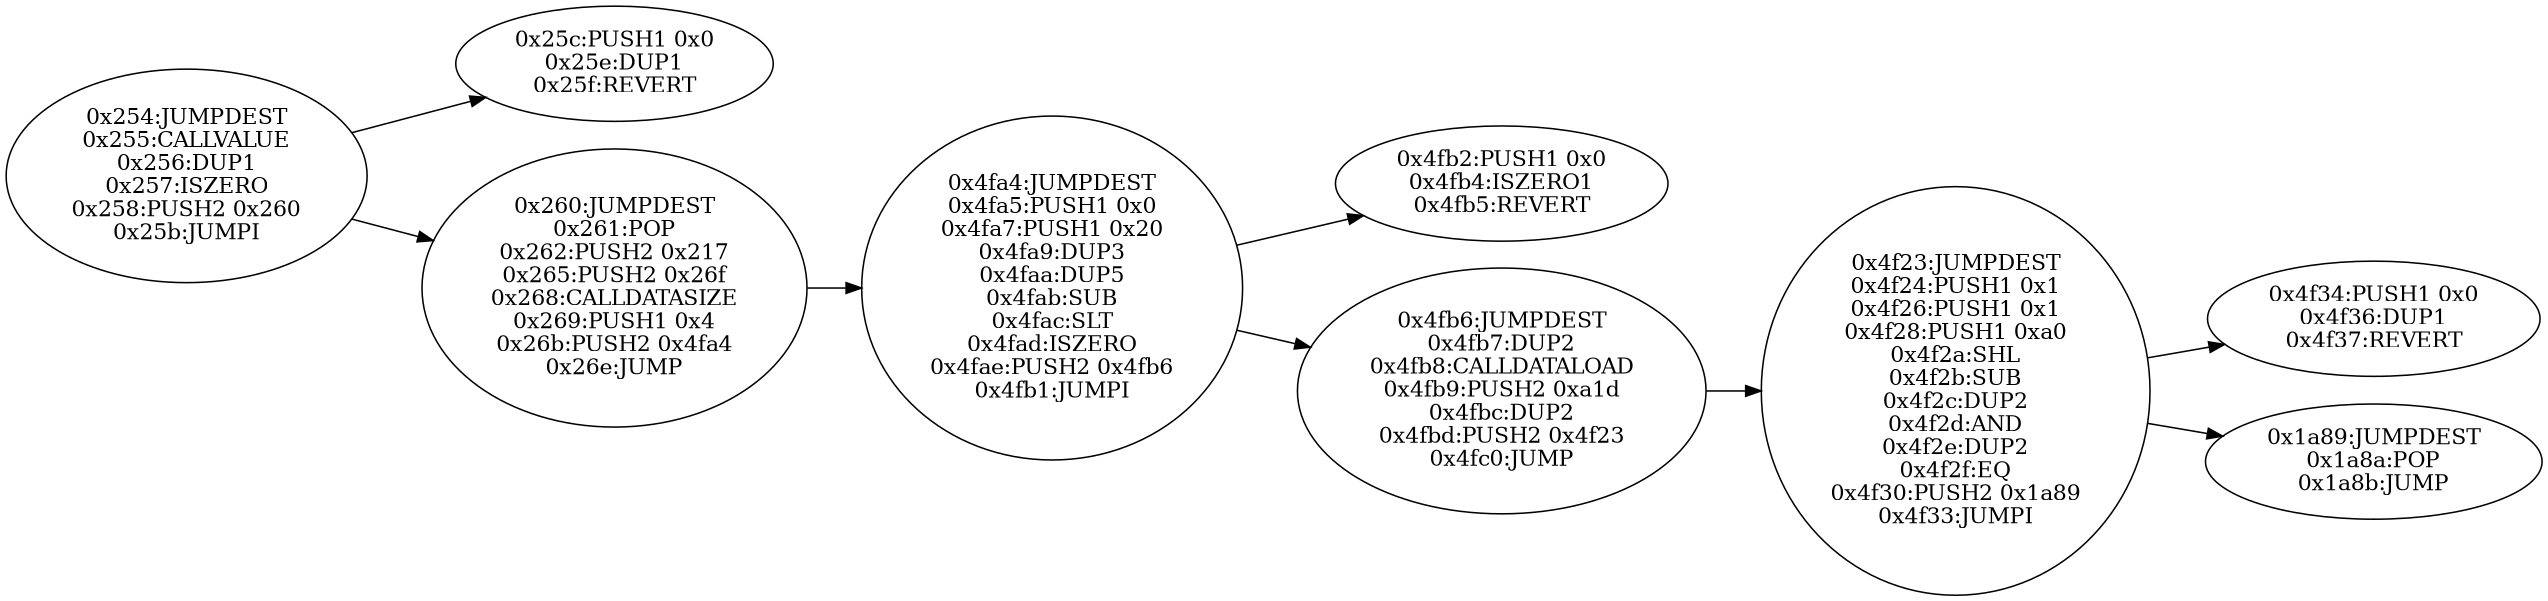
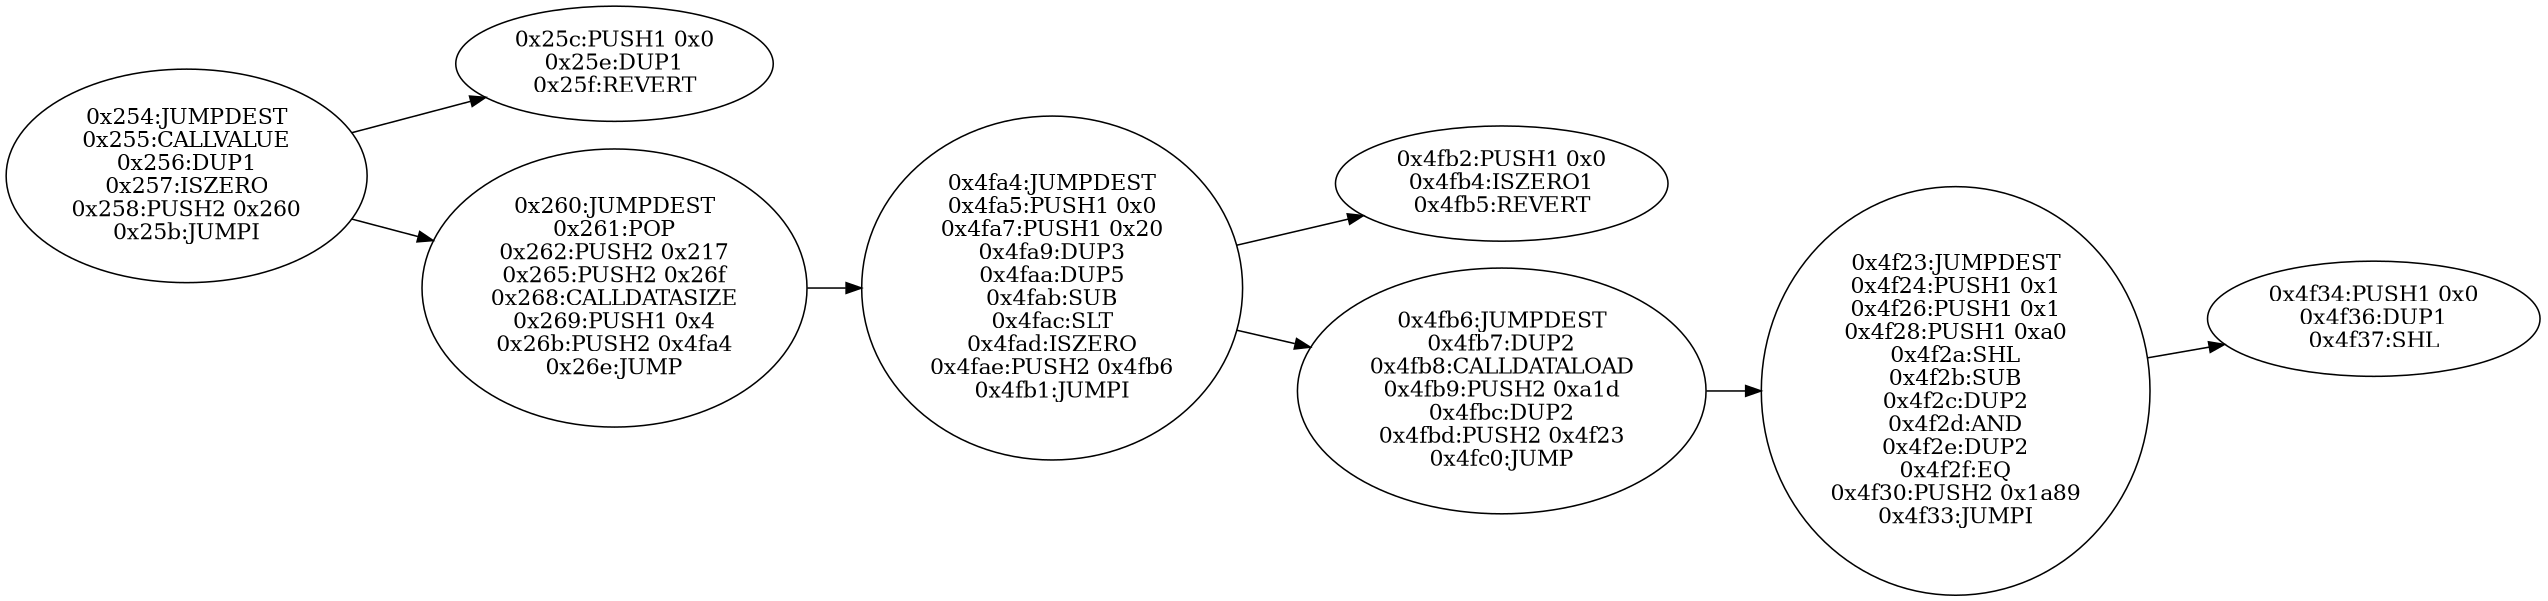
node "0x4f34:PUSH1 0x0 0x4f36:DUP1 0x4f37:REVERT": label "0x4f34:PUSH1 0x0 0x4f36:DUP1 0x4f37:REVERT" -> "0x4f34:PUSH1 0x0 0x4f36:DUP1 0x4f37:SHL"
node "0x1a89:JUMPDEST 0x1a8a:POP 0x1a8b:JUMP": removed
